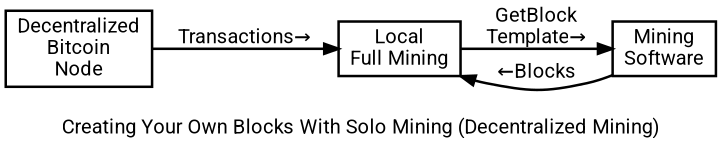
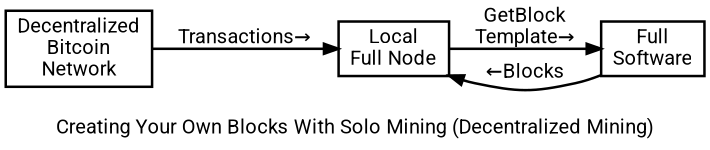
node "Decentralized Bitcoin Node": label "Decentralized Bitcoin Node" -> "Decentralized Bitcoin Network"
node "Local Full Mining": label "Local Full Mining" -> "Local Full Node"
node "Mining Software": label "Mining Software" -> "Full Software"
